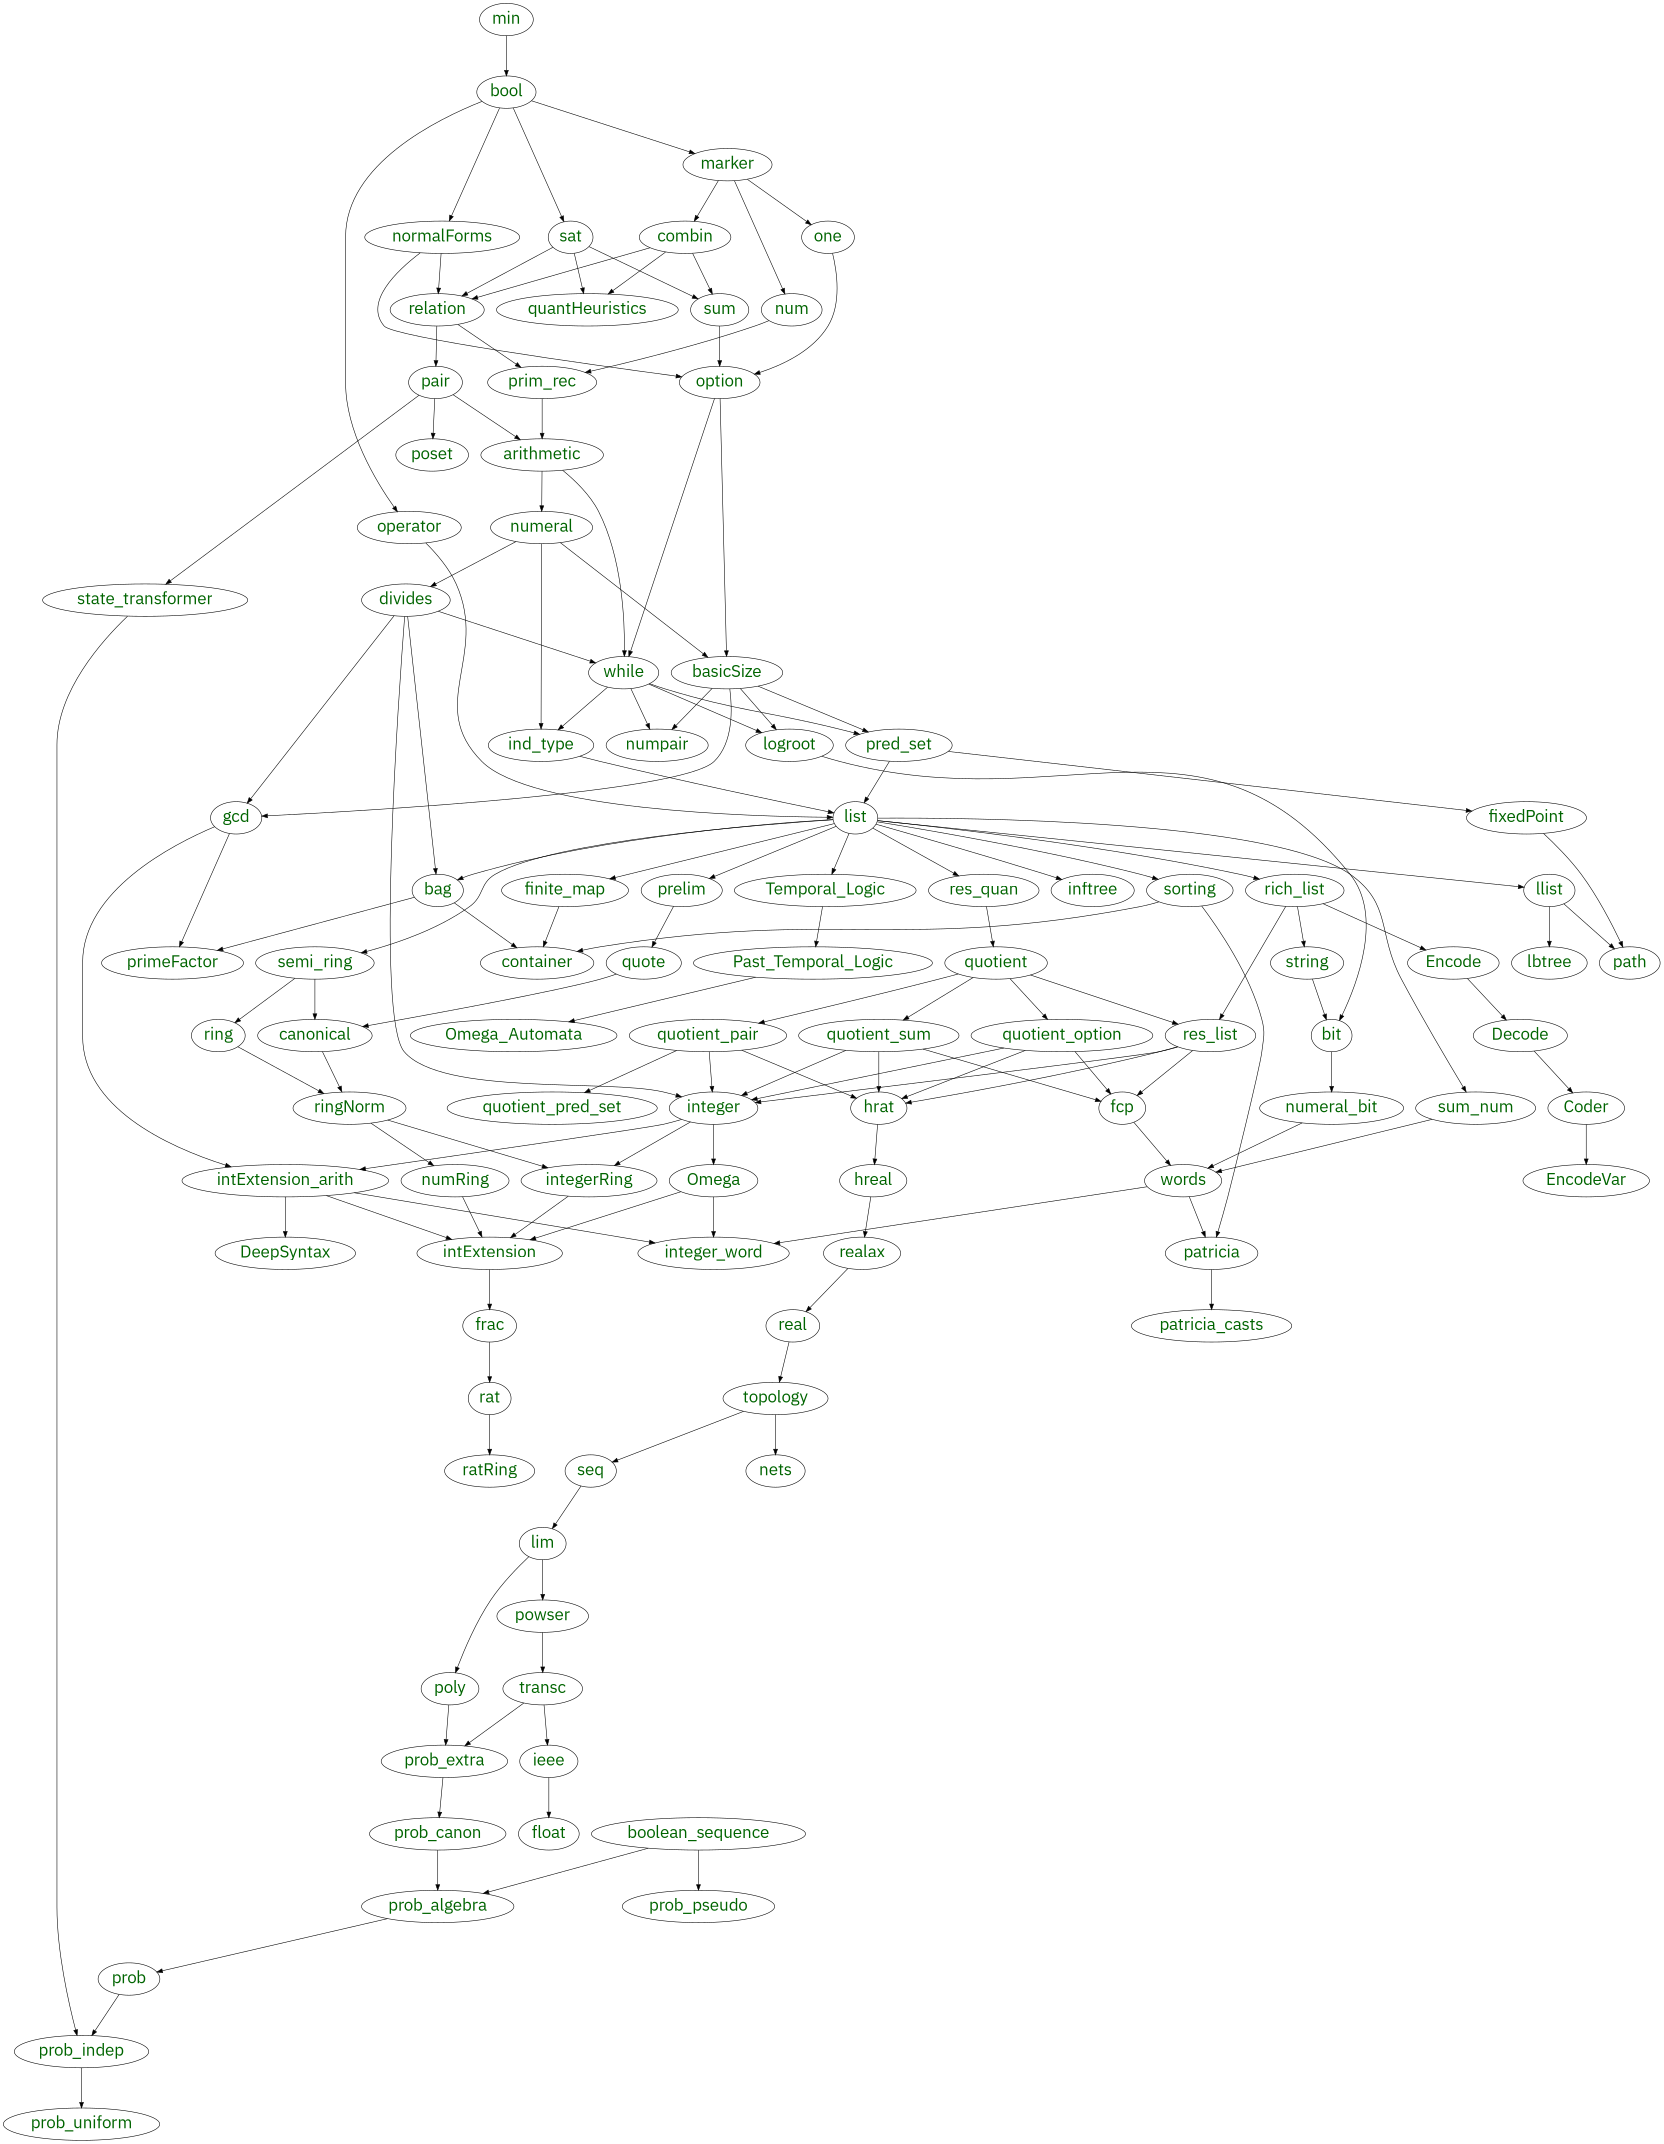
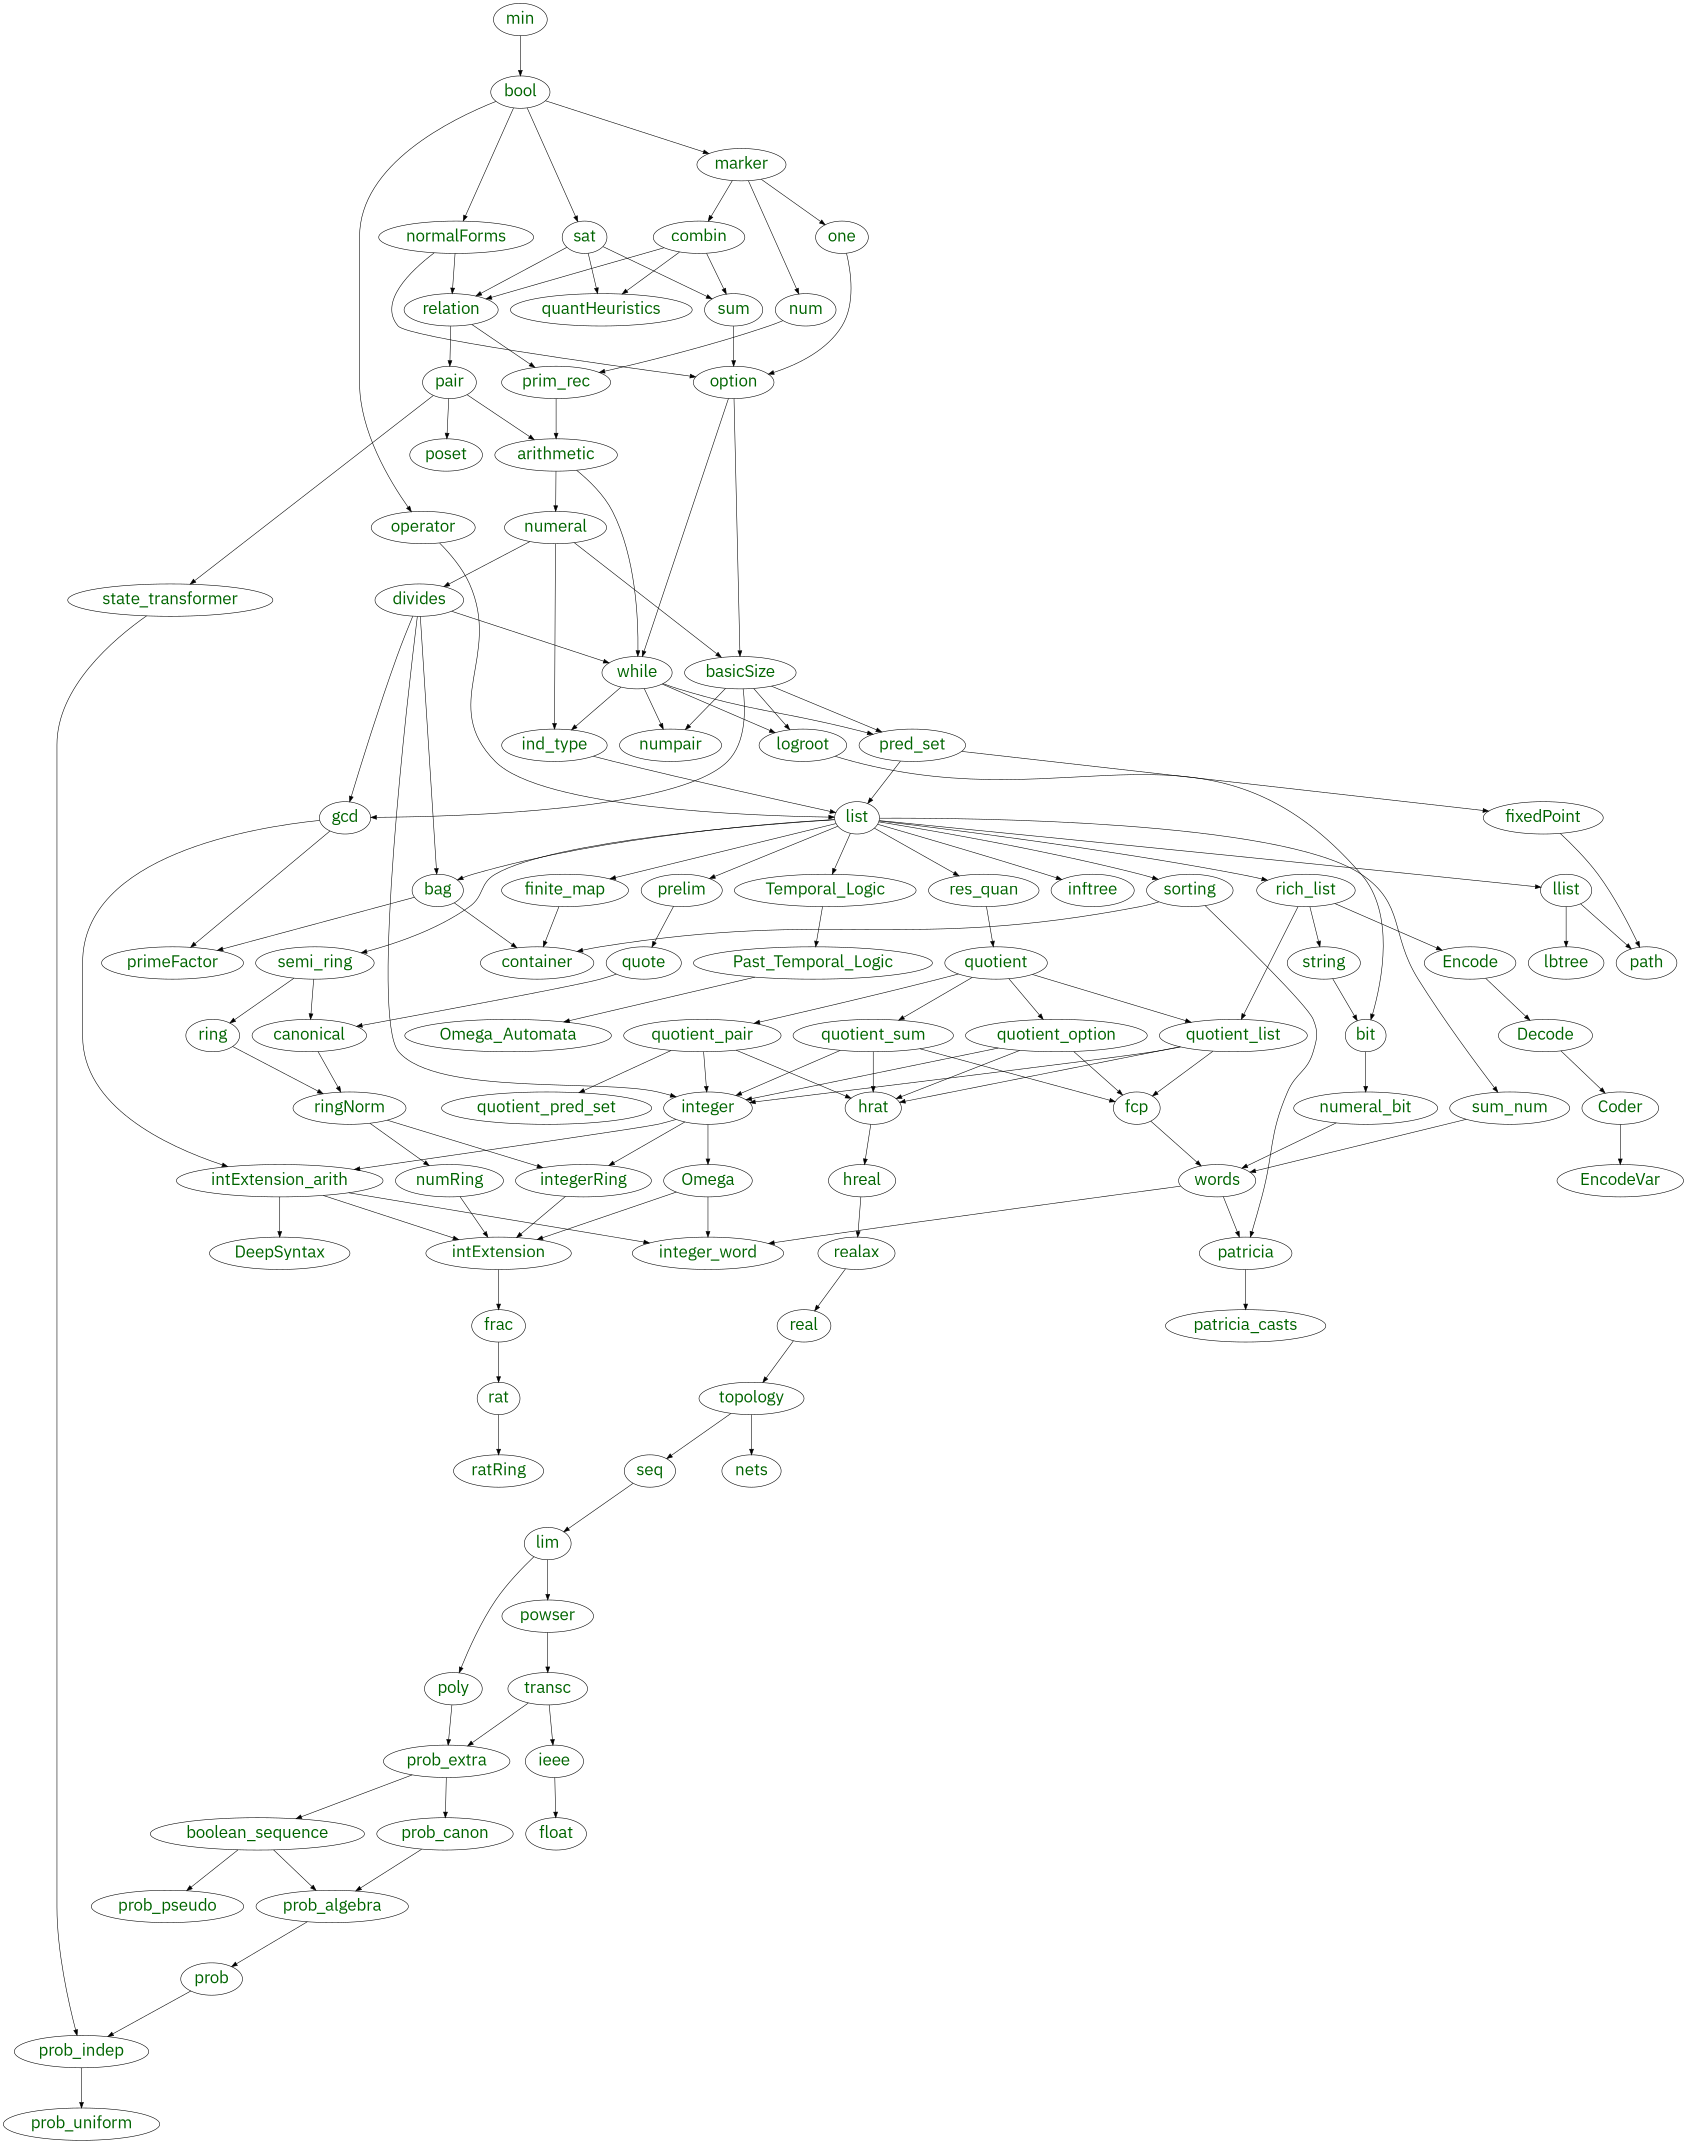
node "res_list": label "res_list" -> "quotient_list"
edge "prob_extra" -> "boolean_sequence": added
